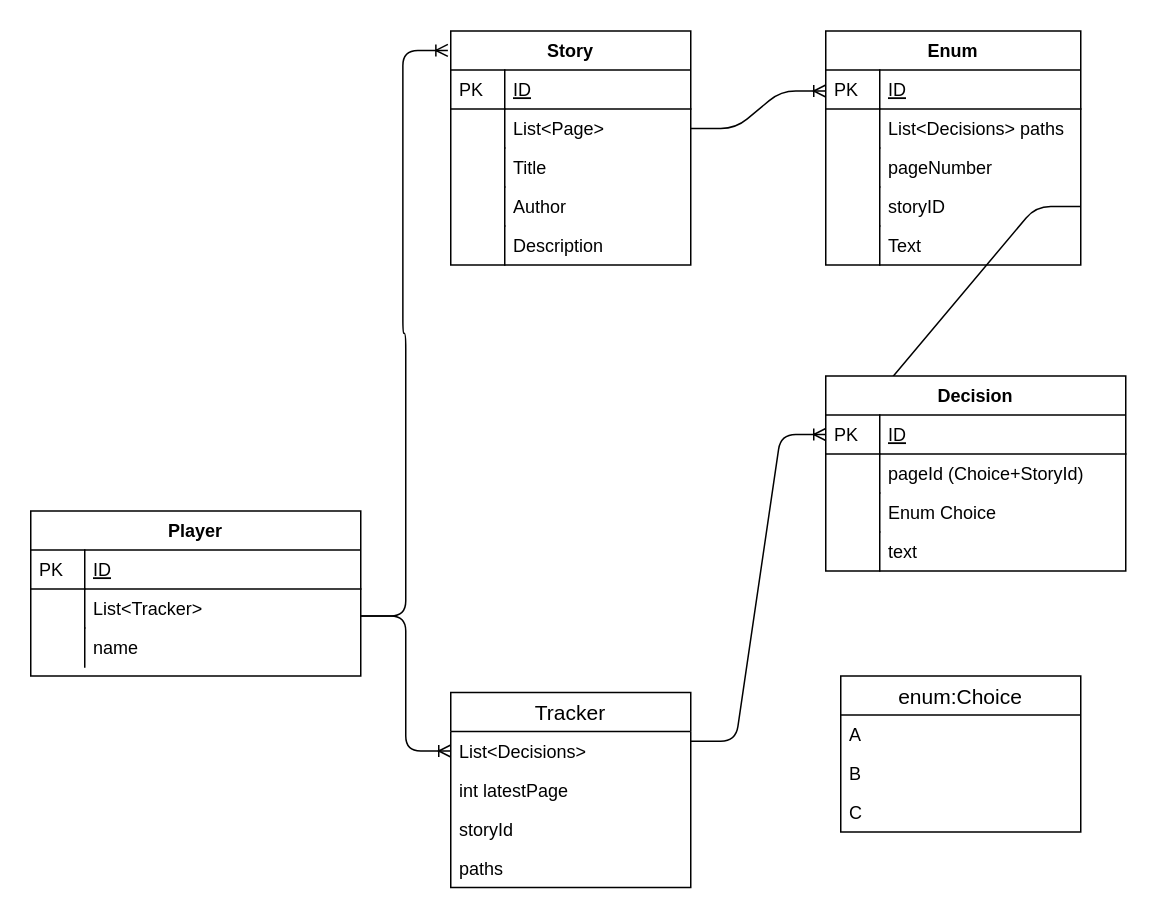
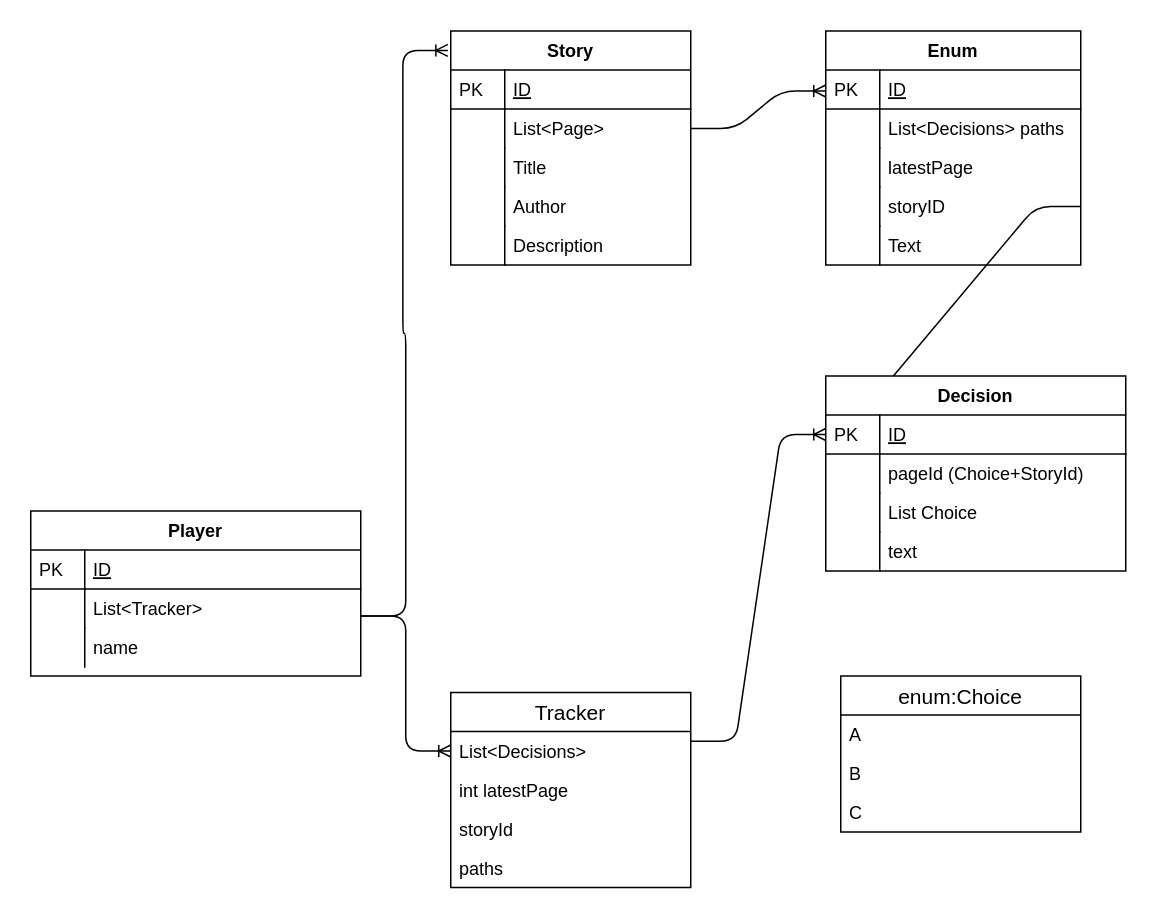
node "pageNumber": label "pageNumber" -> "latestPage"
node "Enum Choice": label "Enum Choice" -> "List Choice"
